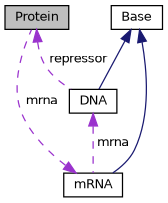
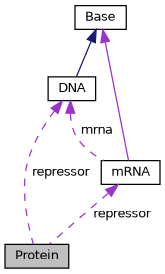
edge "DNA" -> "Protein": reversed
edge "Protein" -> "mRNA": label " mrna" -> " repressor"
edge "mRNA" -> "Base": color midnightblue -> darkorchid3
